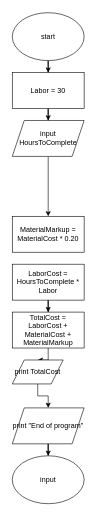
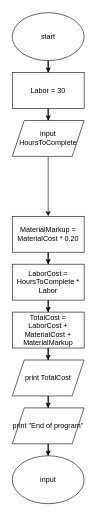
edge "MaterialMarkup = MaterialCost * 0.20" -> "LaborCost = HoursToComplete * Labor": added
node "print TotalCost": size 51x24 -> 72x36
